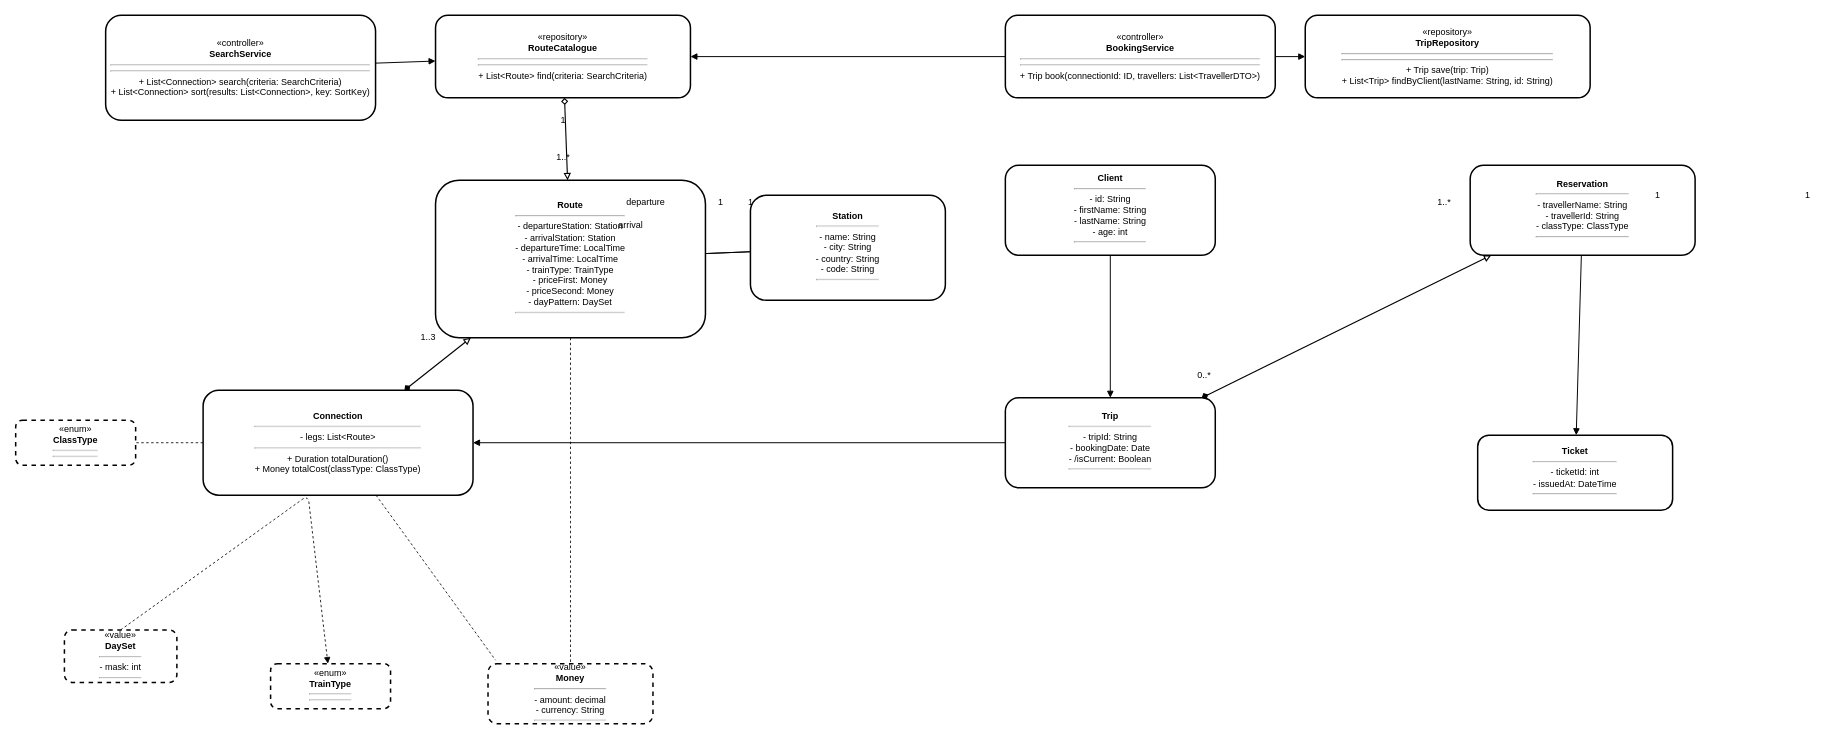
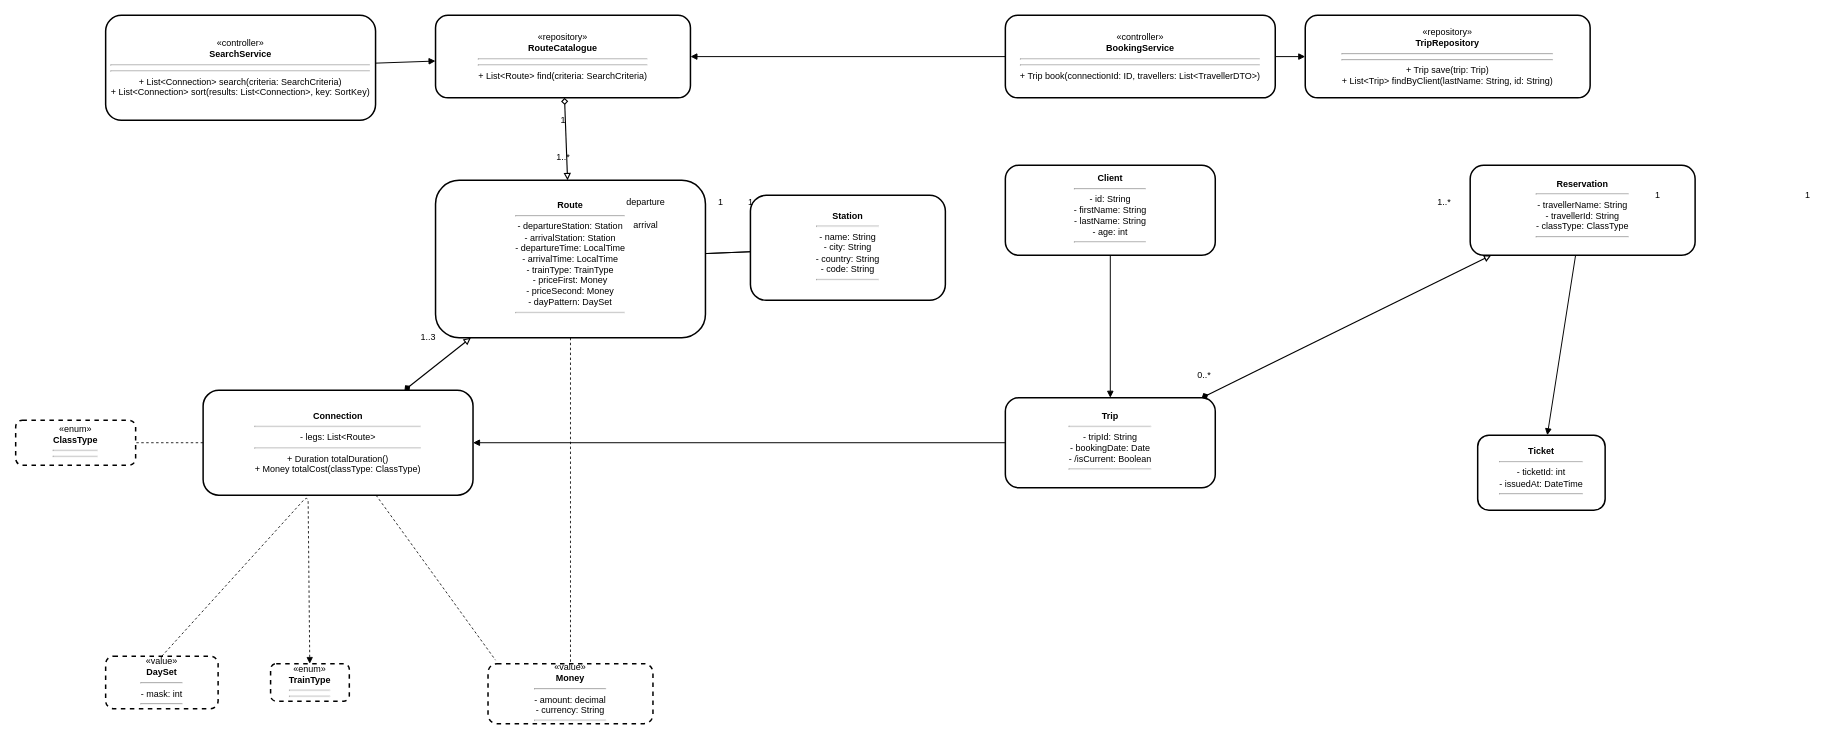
node "arrival": moved (630, 225) -> (645, 225)
node "Ticket- ticketId: int - issuedAt: DateTime": size 195x75 -> 128x75
node "«value» DaySet- mask: int": moved (120, 656) -> (162, 683)
node "«enum» TrainType": size 120x45 -> 79x38
